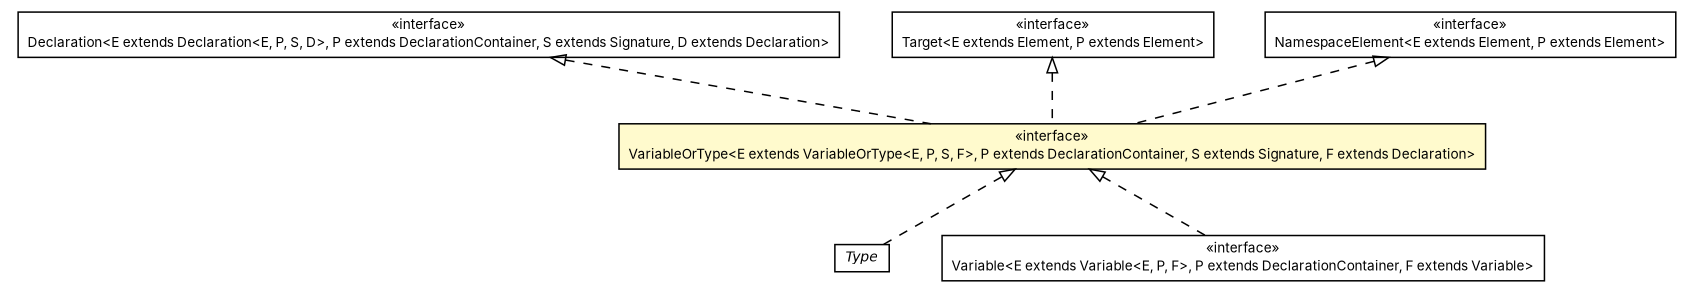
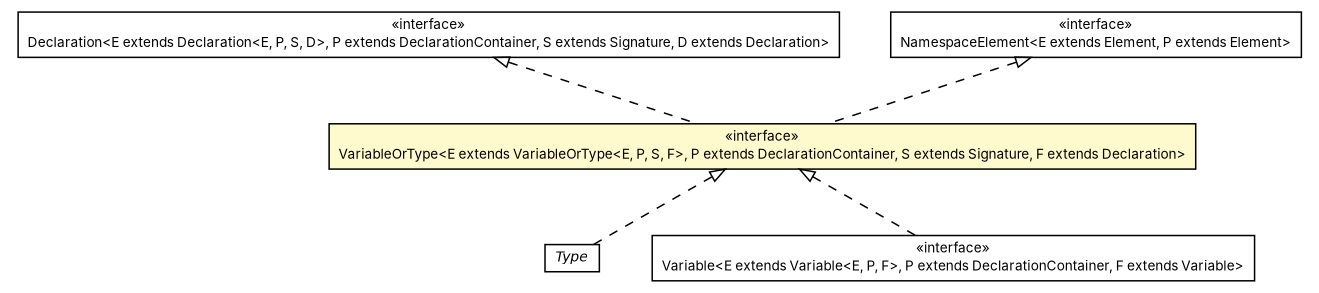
node "Target<E extends Element, P extends Element>": removed
